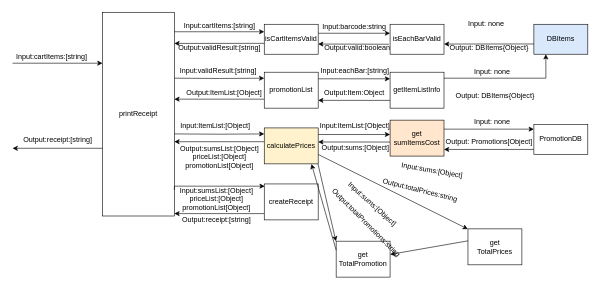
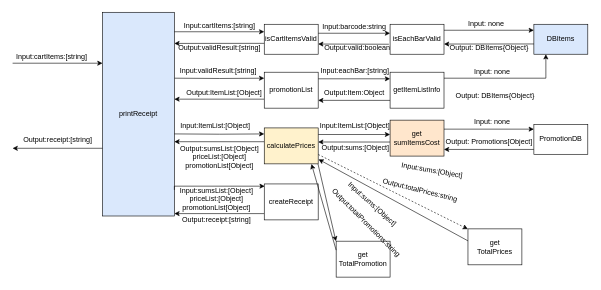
edge "isEachBarValid" -> "DBItems": added
node "printReceipt": fillcolor #ffffff -> #dae8fc
edge "Output:sums:[Object]" -> "get TotalPrices": style solid -> dashed
edge "get TotalPrices" -> "get TotalPromotion": now "get TotalPrices" -> "calculatePrices"
